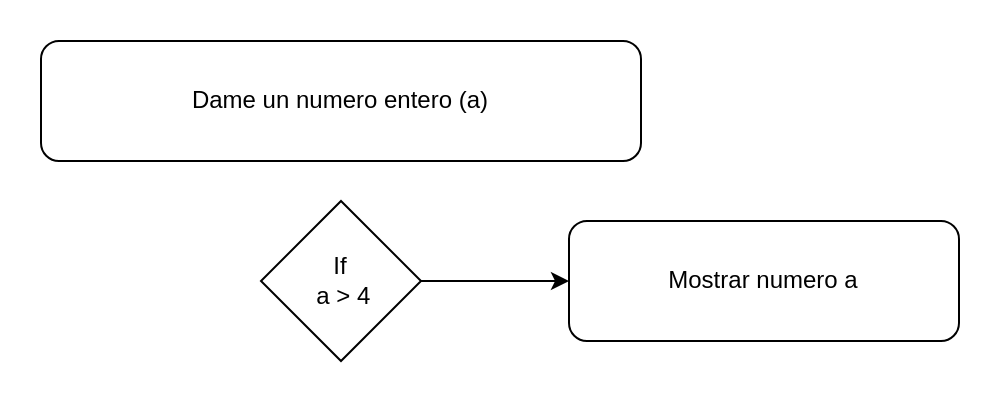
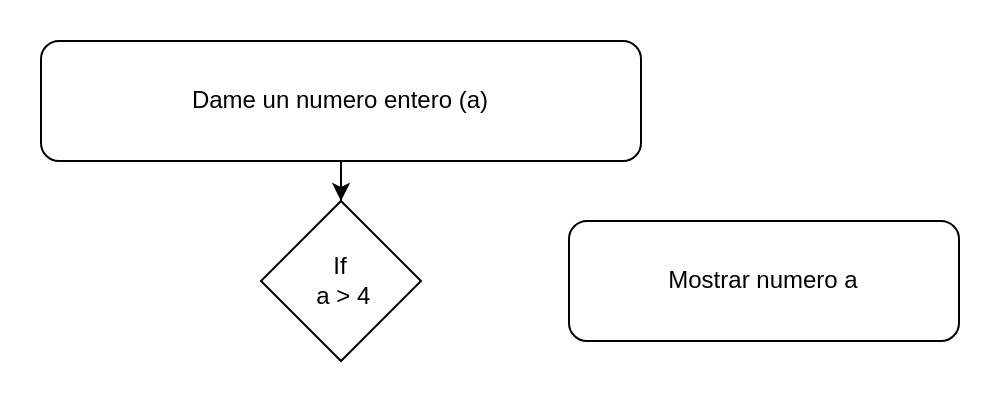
edge "Dame un numero entero (a)" -> "If a > 4": added
edge "If a > 4" -> "Mostrar numero a": removed
